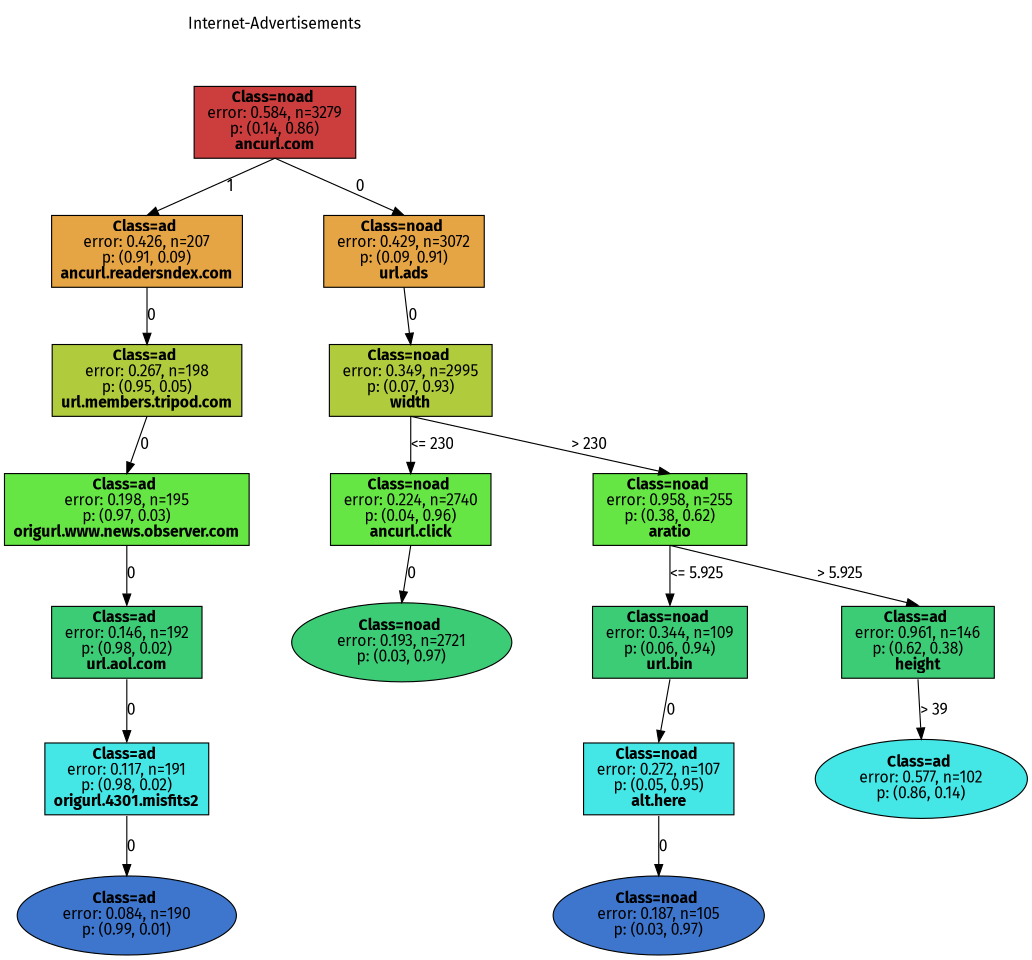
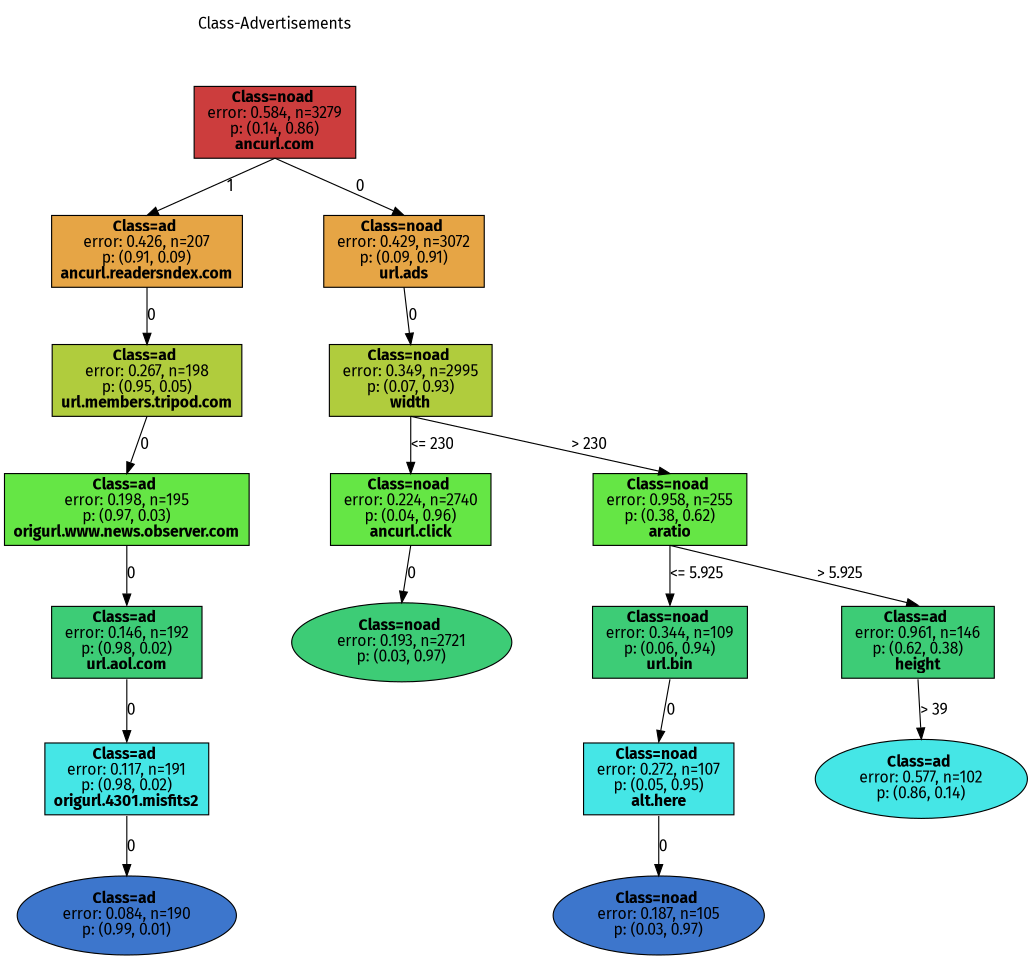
node "Internet-Advertisements": label "Internet-Advertisements" -> "Class-Advertisements"
